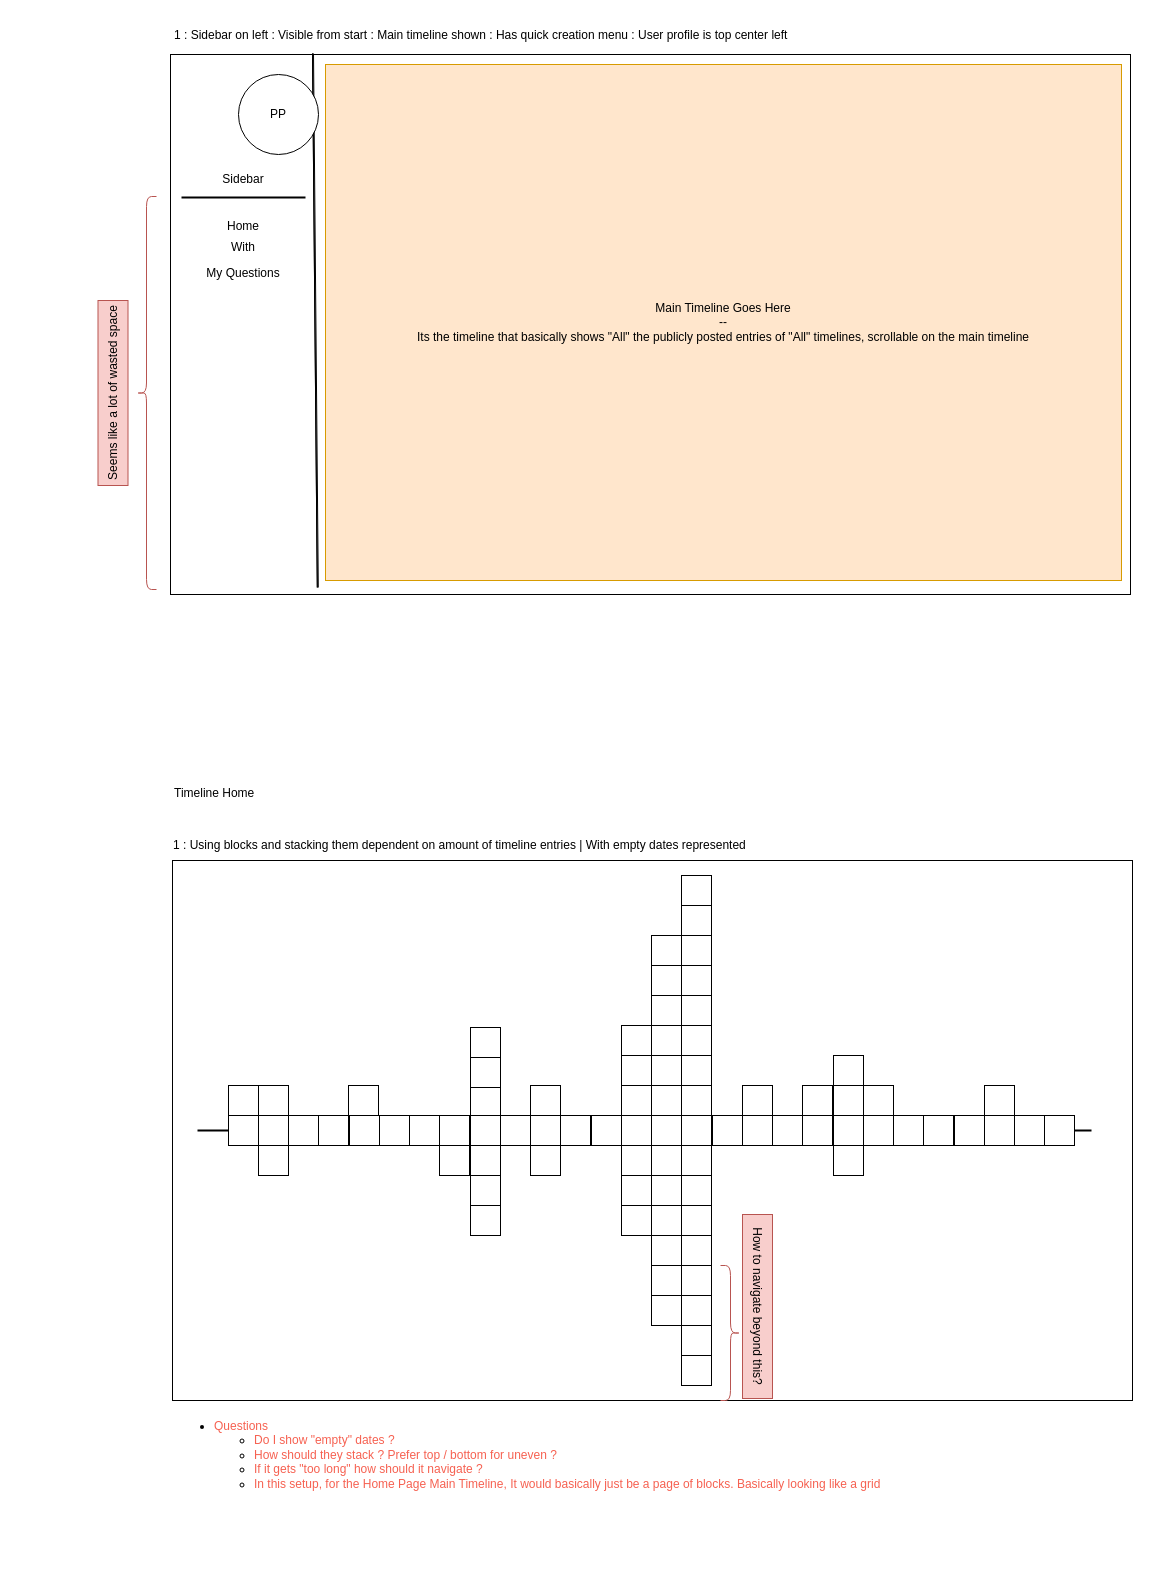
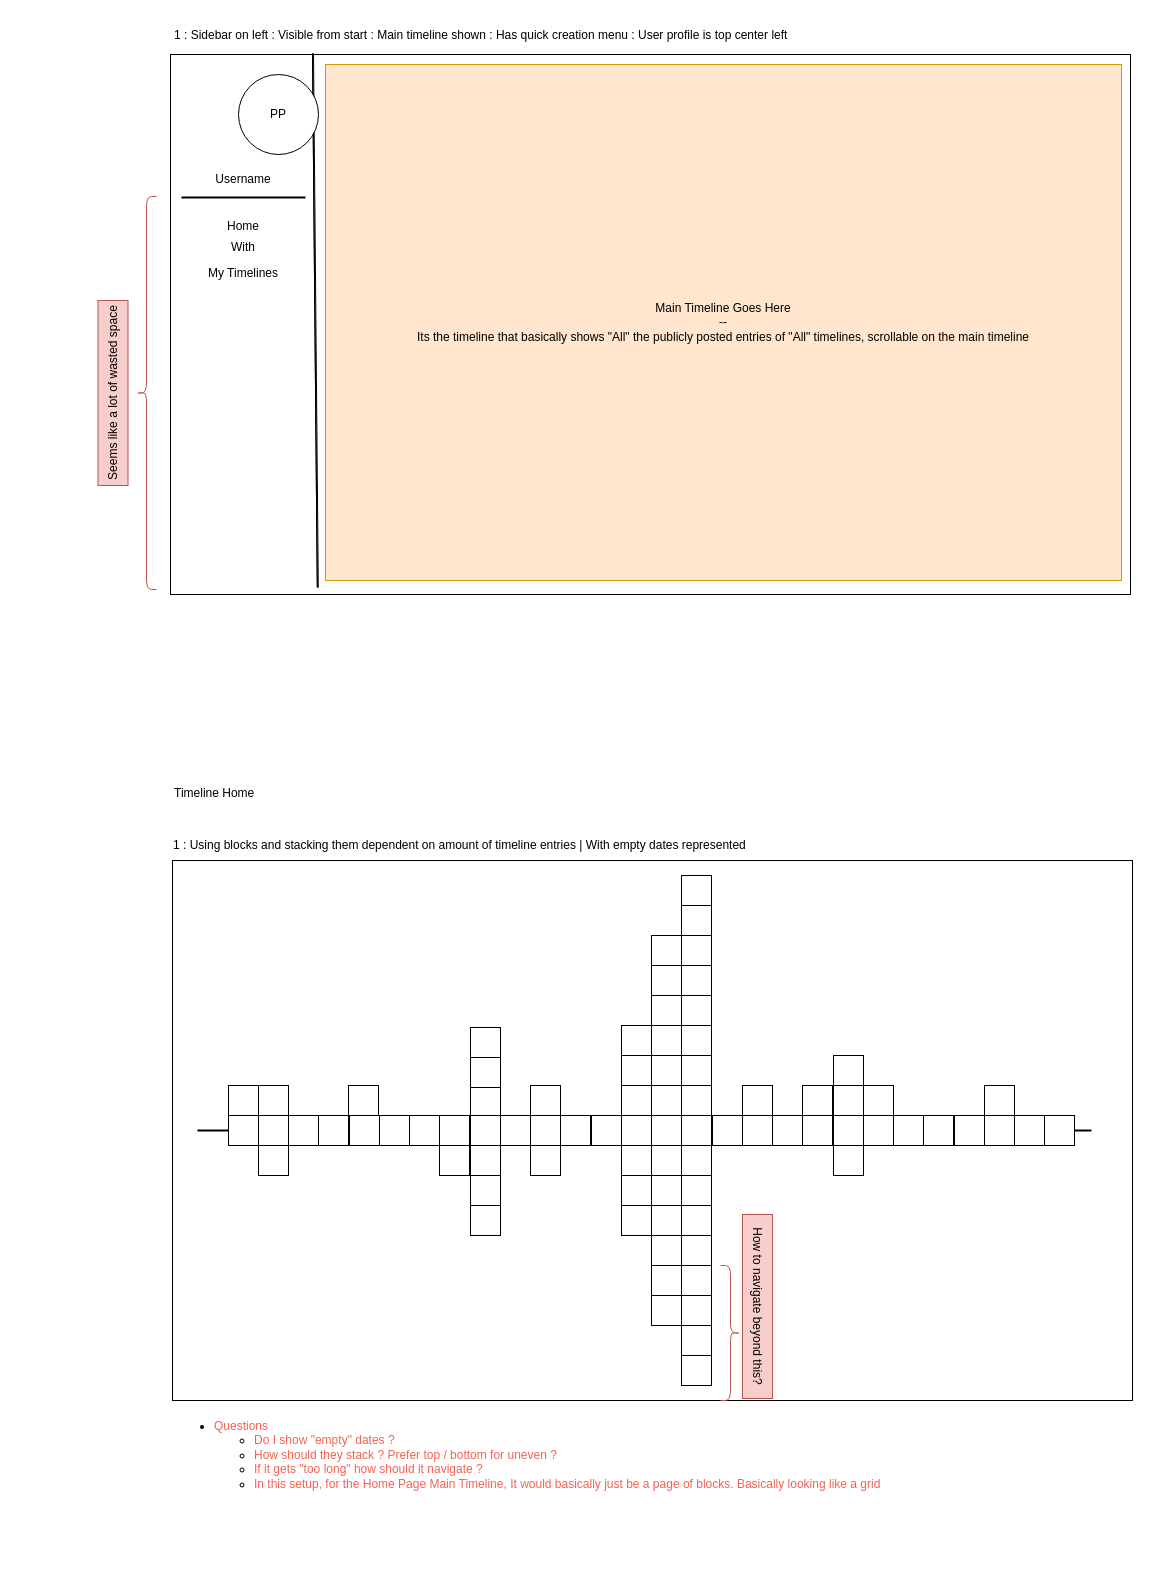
node "Sidebar": label "Sidebar" -> "Username"
node "My Questions": label "My Questions" -> "My Timelines"
